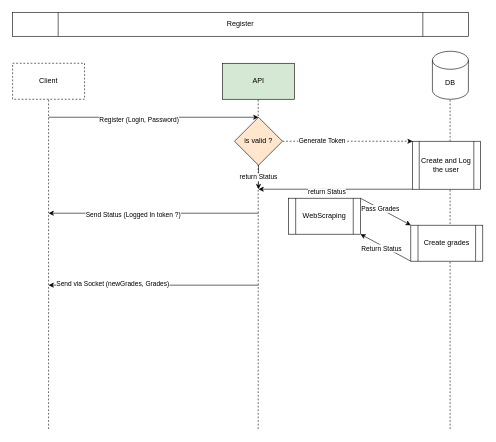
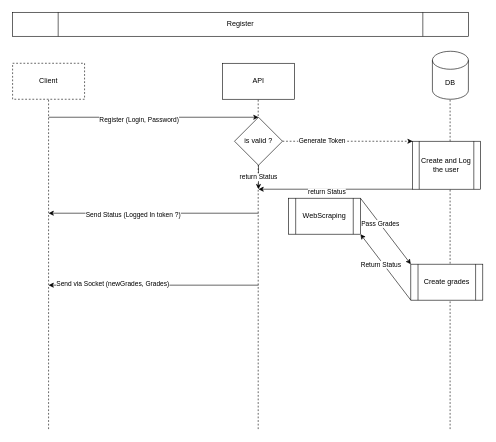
node "API": fillcolor #d5e8d4 -> #ffffff
node "is valid ?": fillcolor #ffe6cc -> #ffffff
node "Create grades": moved (447, 243) -> (447, 282)
